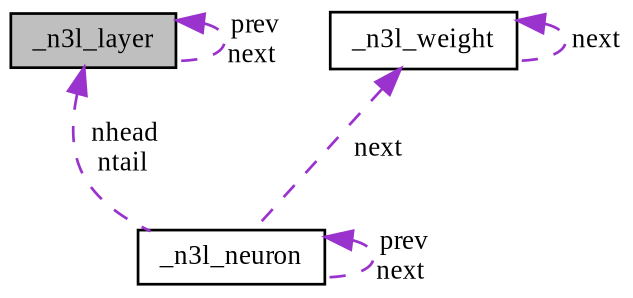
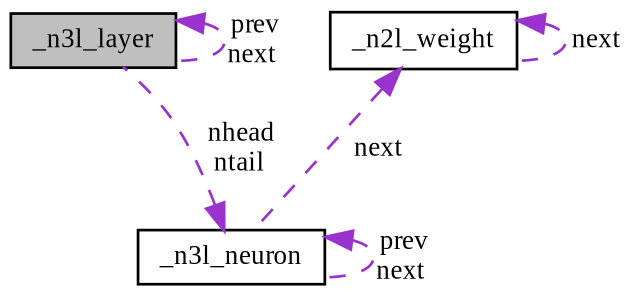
node "_n3l_weight": label "_n3l_weight" -> "_n2l_weight"
edge "_n3l_neuron" -> "_n3l_layer": reversed
